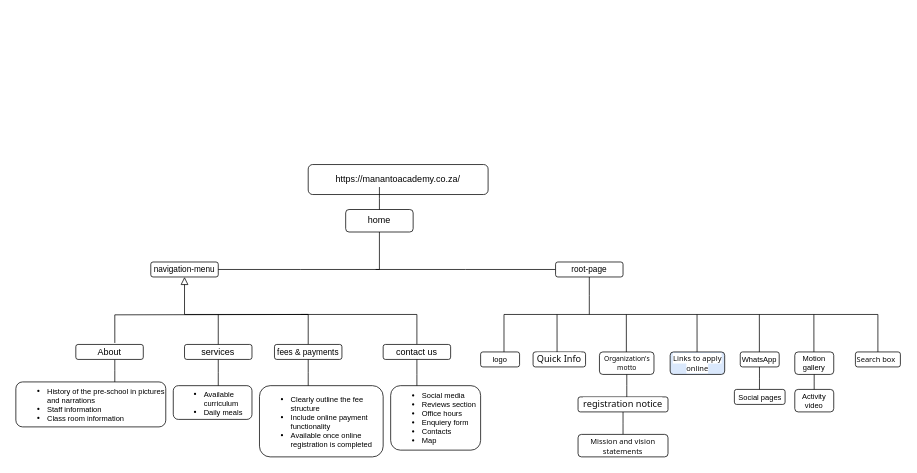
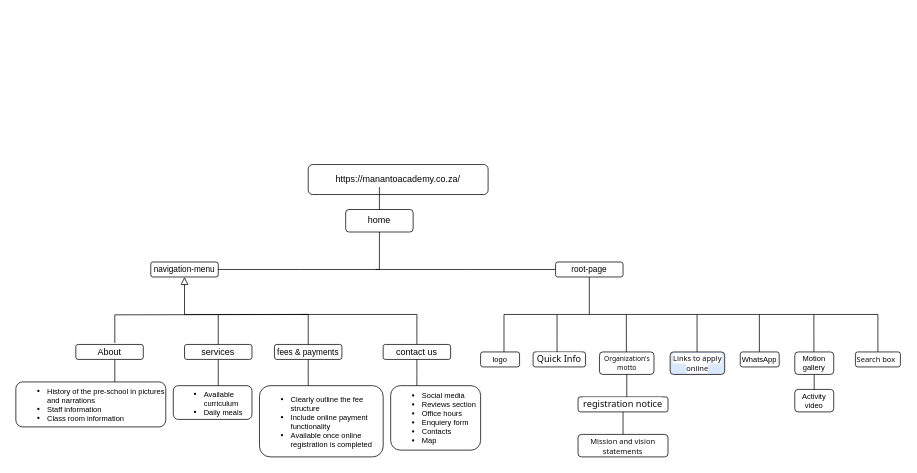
edge "WhatsApp" -- "Social pages": removed
node "Social pages": removed
